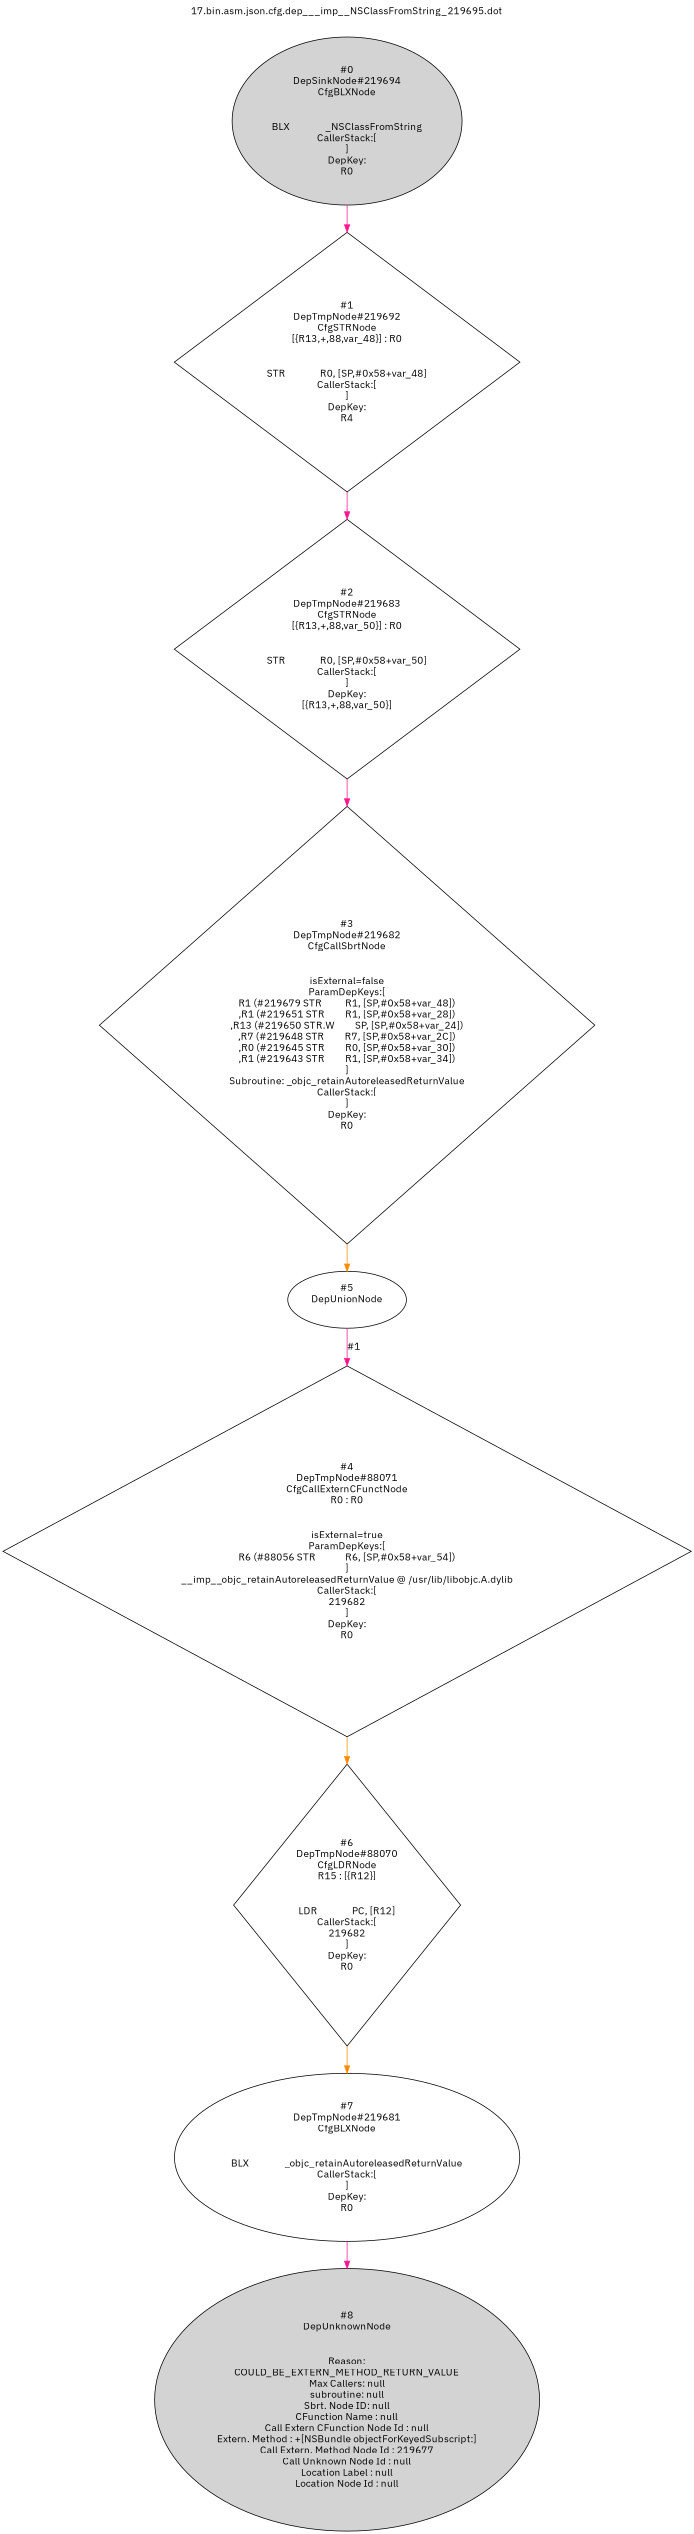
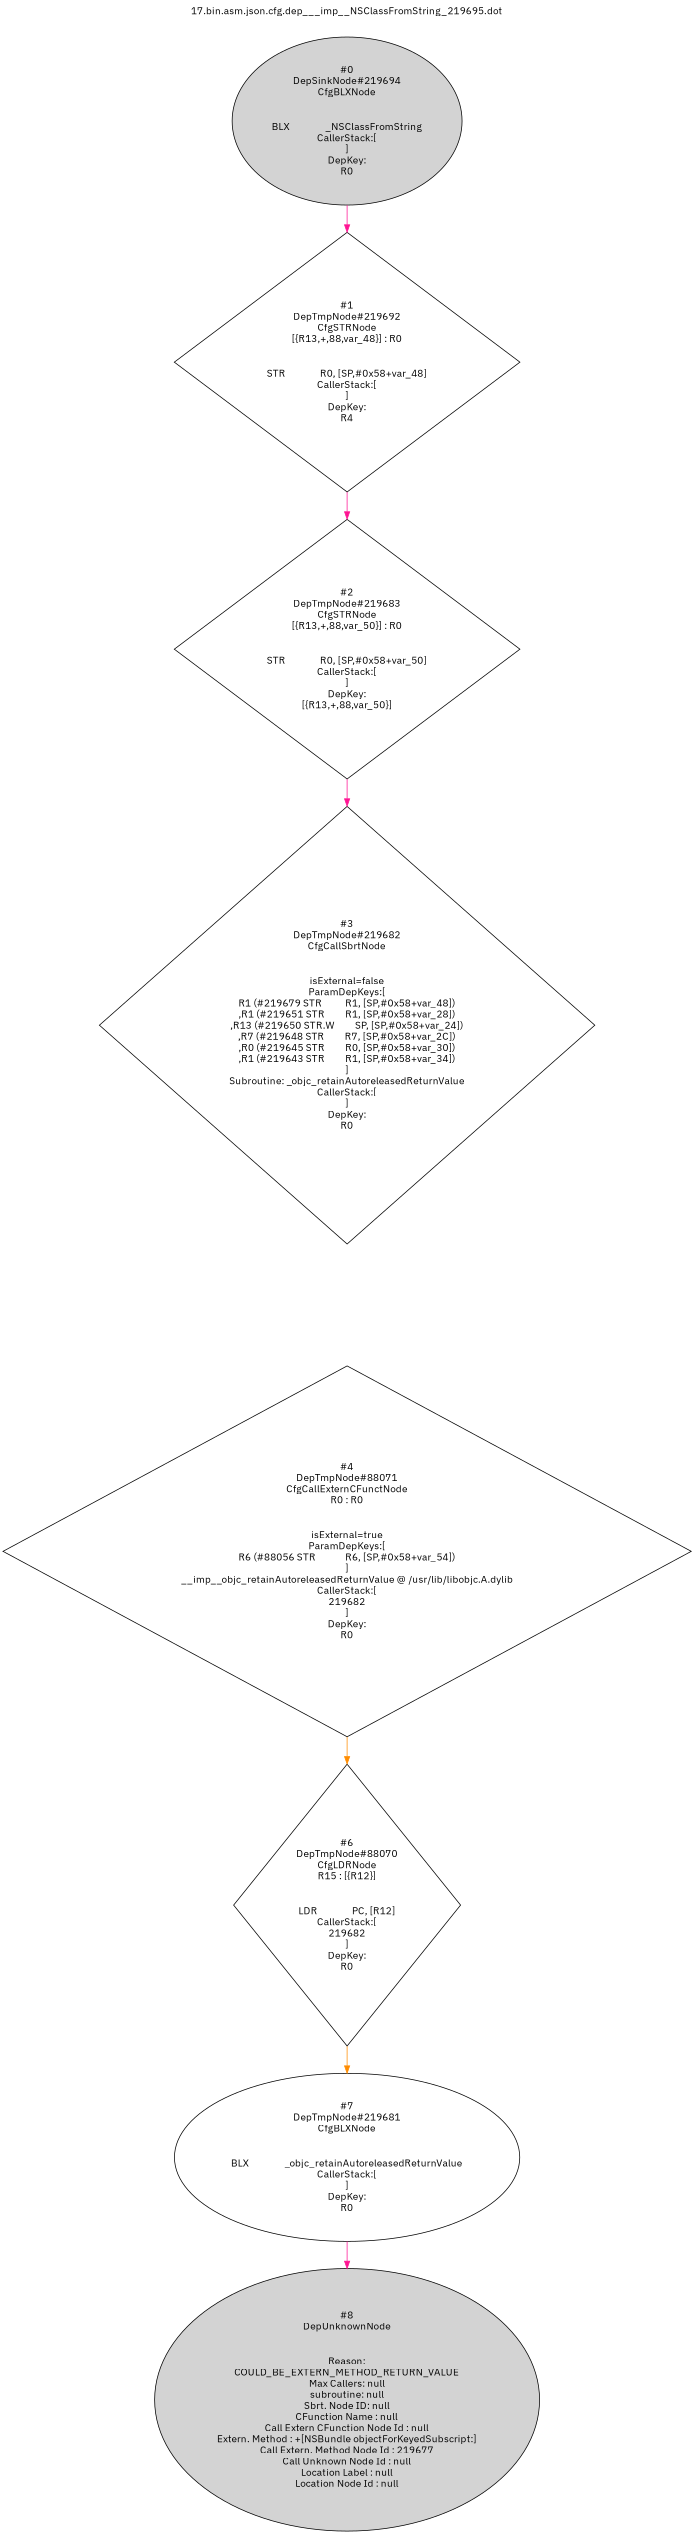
node "#5 DepUnionNode": removed
